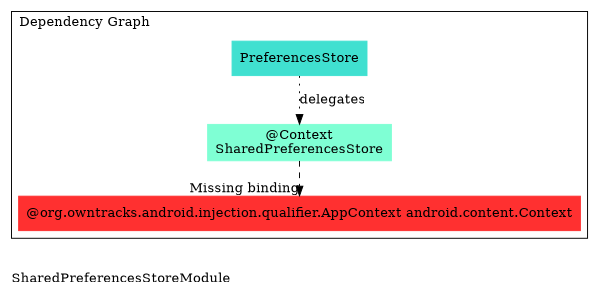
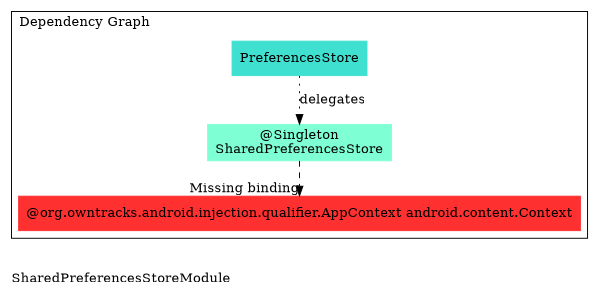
node "@Context SharedPreferencesStore": label "@Context SharedPreferencesStore" -> "@Singleton SharedPreferencesStore"
